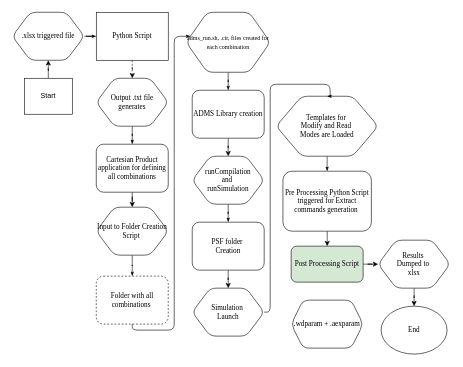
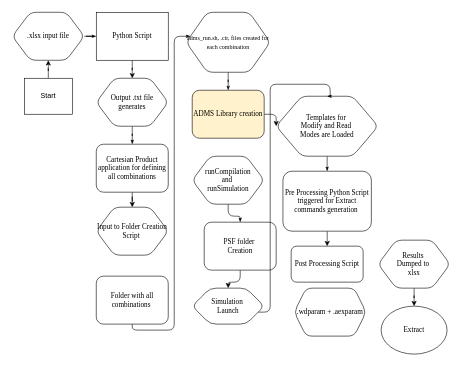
node ".xlsx triggered file": label ".xlsx triggered file" -> ".xlsx input file"
edge "Python Script" -> "Output .txt file generates": style dashed -> solid
node "ADMS Library creation": fillcolor #ffffff -> #fff2cc
edge "ADMS Library creation" -> "runCompilation and runSimulation": now "ADMS Library creation" -> "Templates for Modify and Read Modes are Loaded"
node "PSF folder Creation": moved (228, 246) -> (240, 246)
node "Post Processing Script": fillcolor #d5e8d4 -> #ffffff
edge "Post Processing Script" -> "Results Dumped to xlsx": removed
edge "Input to Folder Creation Script" -> "Folder with all combinations": removed
node "Folder with all combinations": style dashed -> solid
node "Simulation Launch": size 72x48 -> 72x36
node ".wdparam + .aexparam": moved (327, 324) -> (330, 312)
node "End": label "End" -> "Extract"
